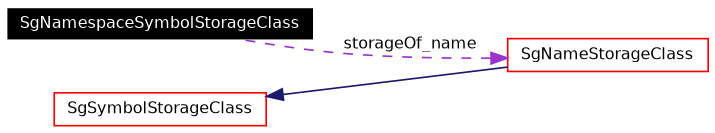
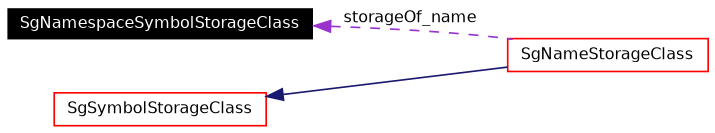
edge "SgNamespaceSymbolStorageClass" -> "SgNameStorageClass": reversed
